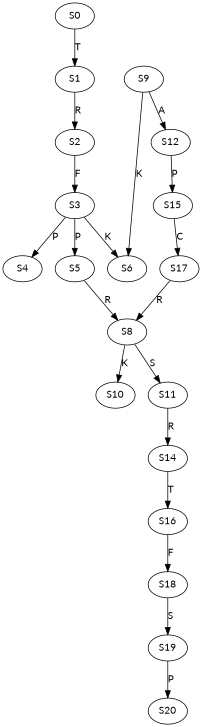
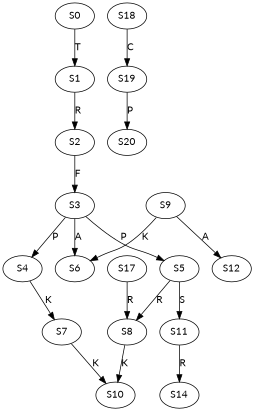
node "S15": removed
edge "S3" -> "S6": label "K" -> "A"
node "S7": added
edge "S8" -> "S11": now "S5" -> "S11"
node "S16": removed
edge "S18" -> "S19": label "S" -> "C"
